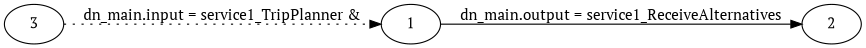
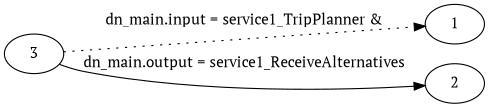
edge "1" -> "2": now "3" -> "2"
